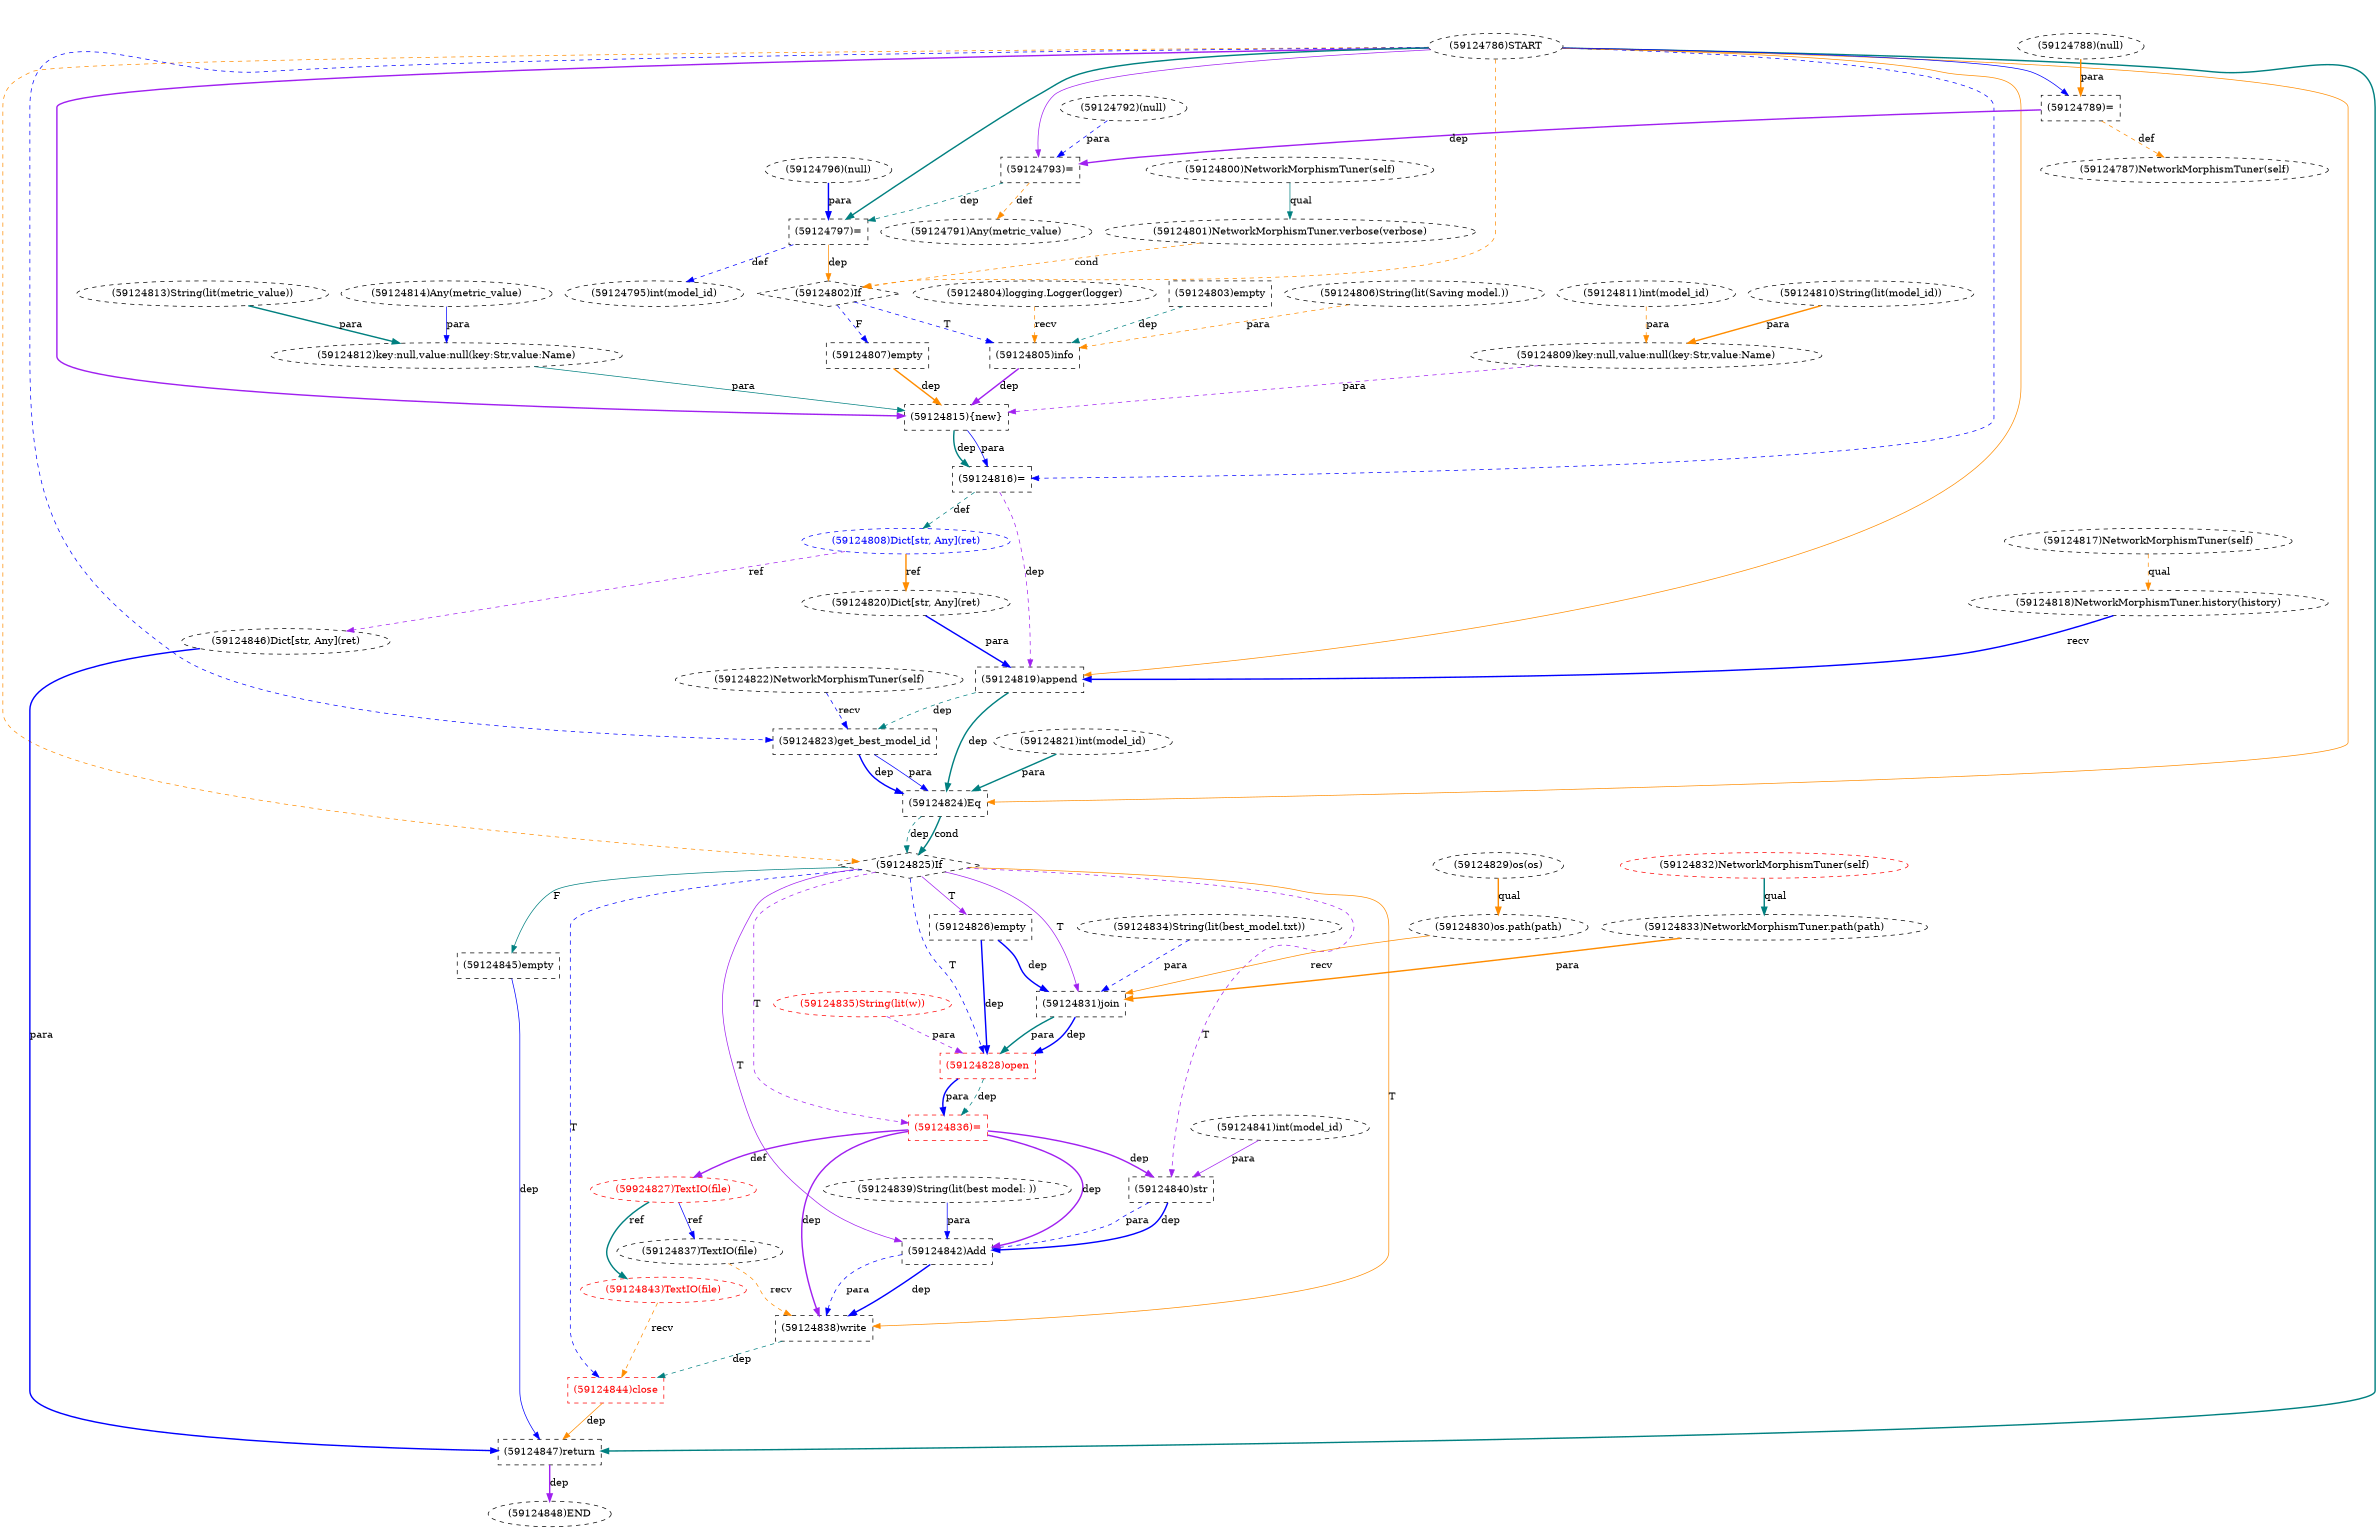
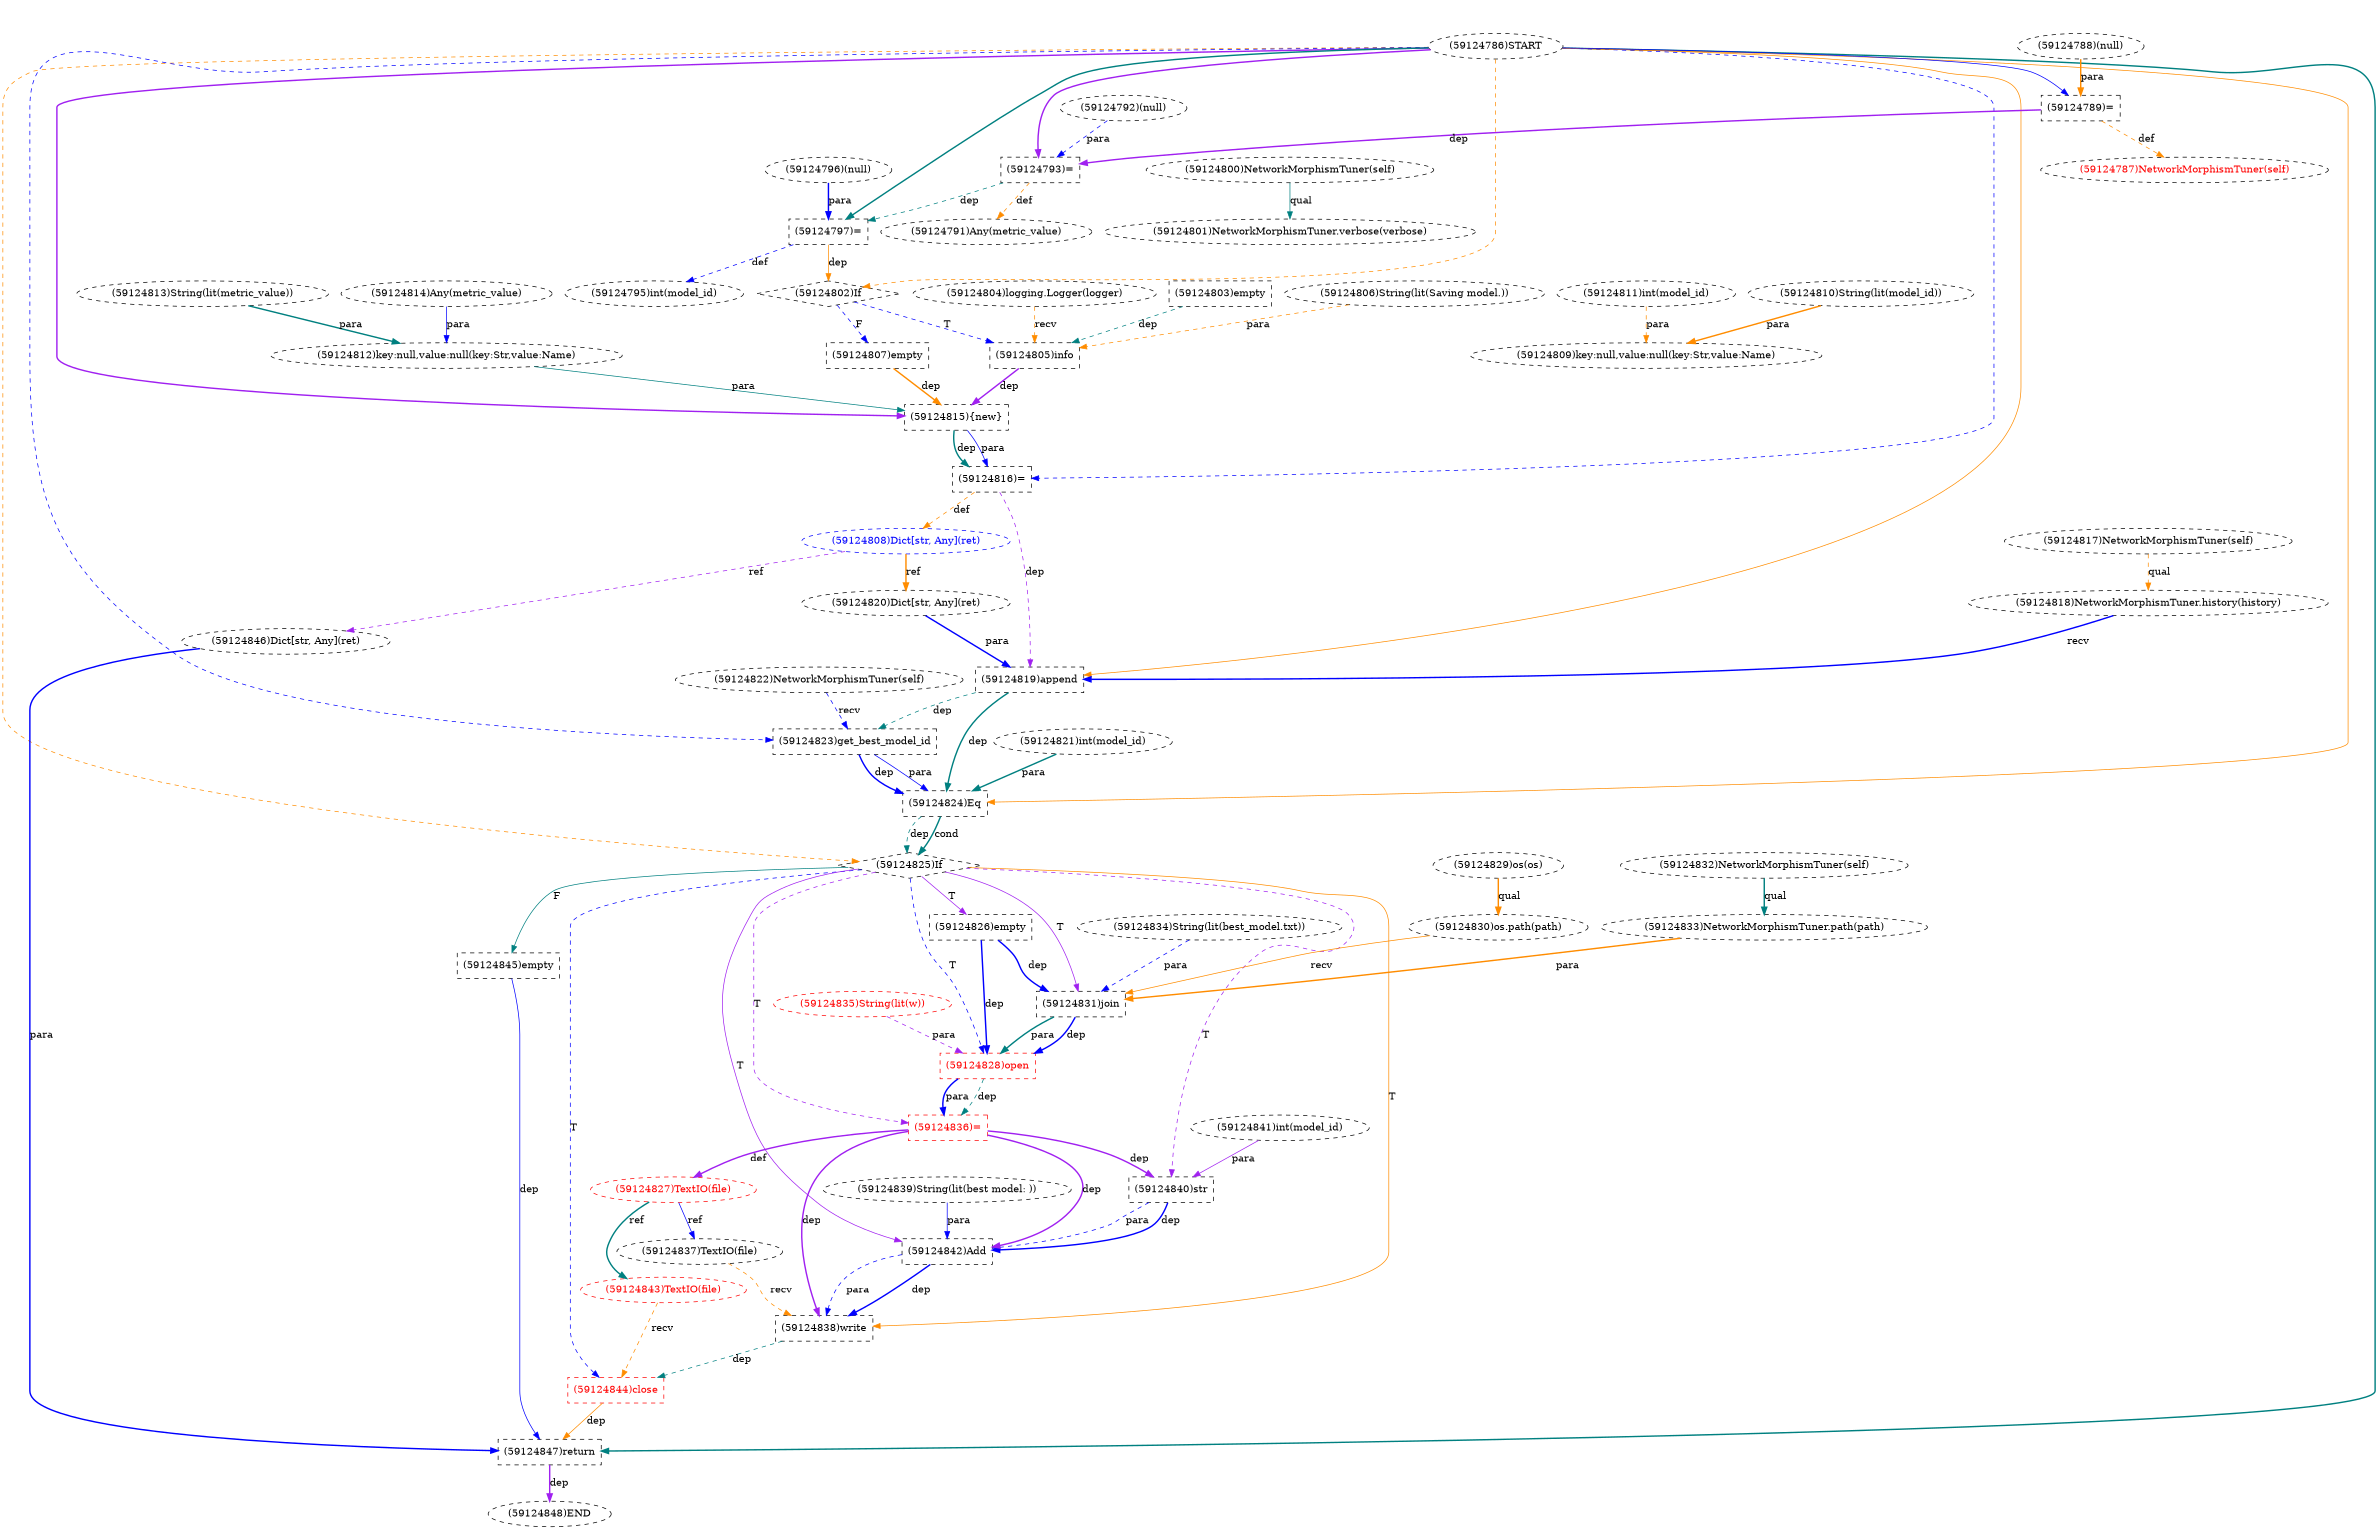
edge "(59124786)START" -> "(59124793)=": style solid -> bold
node "(59124787)NetworkMorphismTuner(self)": fontcolor black -> red
edge "(59124801)NetworkMorphismTuner.verbose(verbose)" -> "(59124802)If": removed, label "cond"
edge "(59124809)key:null,value:null(key:Str,value:Name)" -> "(59124815){new}": removed, label "para"
edge "(59124816)=" -> "(59124808)Dict[str, Any](ret)": color teal -> darkorange
node "(59124832)NetworkMorphismTuner(self)": color red -> black
node "(59924827)TextIO(file)": label "(59924827)TextIO(file)" -> "(59124827)TextIO(file)"
